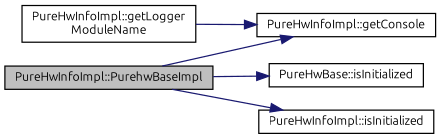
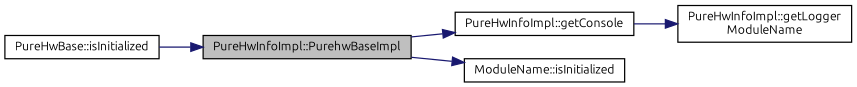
edge "PureHwInfoImpl::getLogger ModuleName" -> "PureHwInfoImpl::getConsole": reversed
edge "PureHwInfoImpl::PurehwBaseImpl" -> "PureHwBase::isInitialized": reversed
node "PureHwInfoImpl::isInitialized": label "PureHwInfoImpl::isInitialized" -> "ModuleName::isInitialized"
